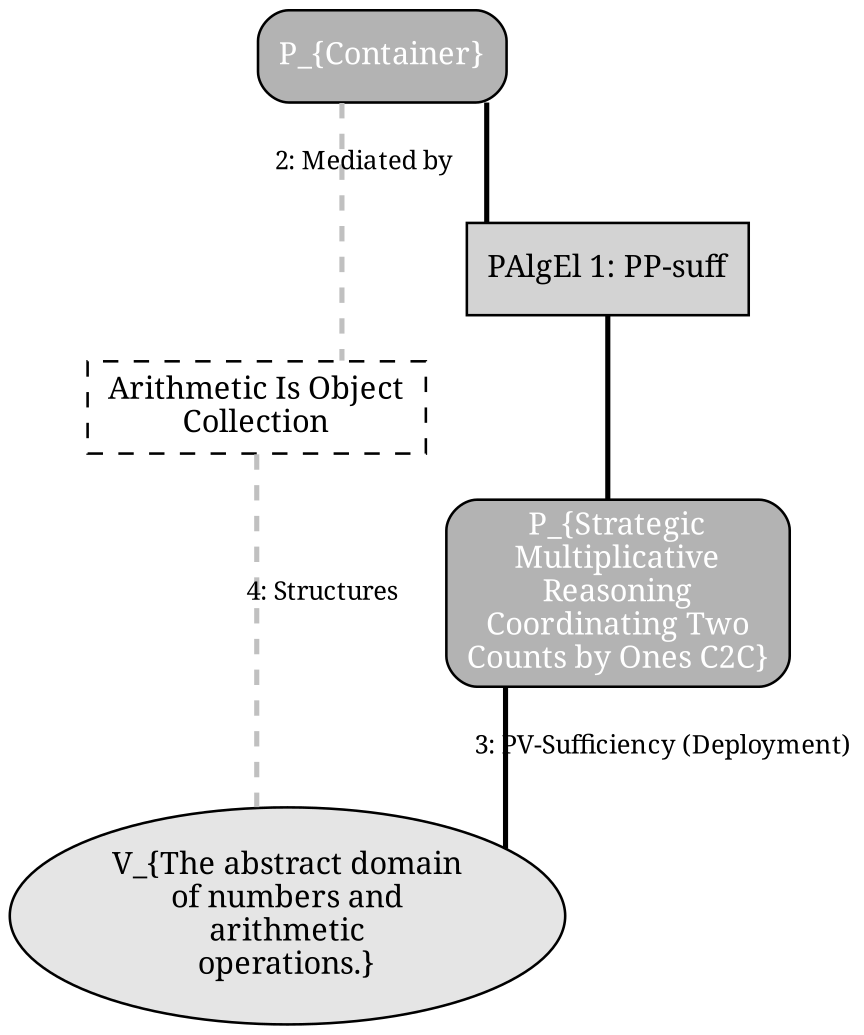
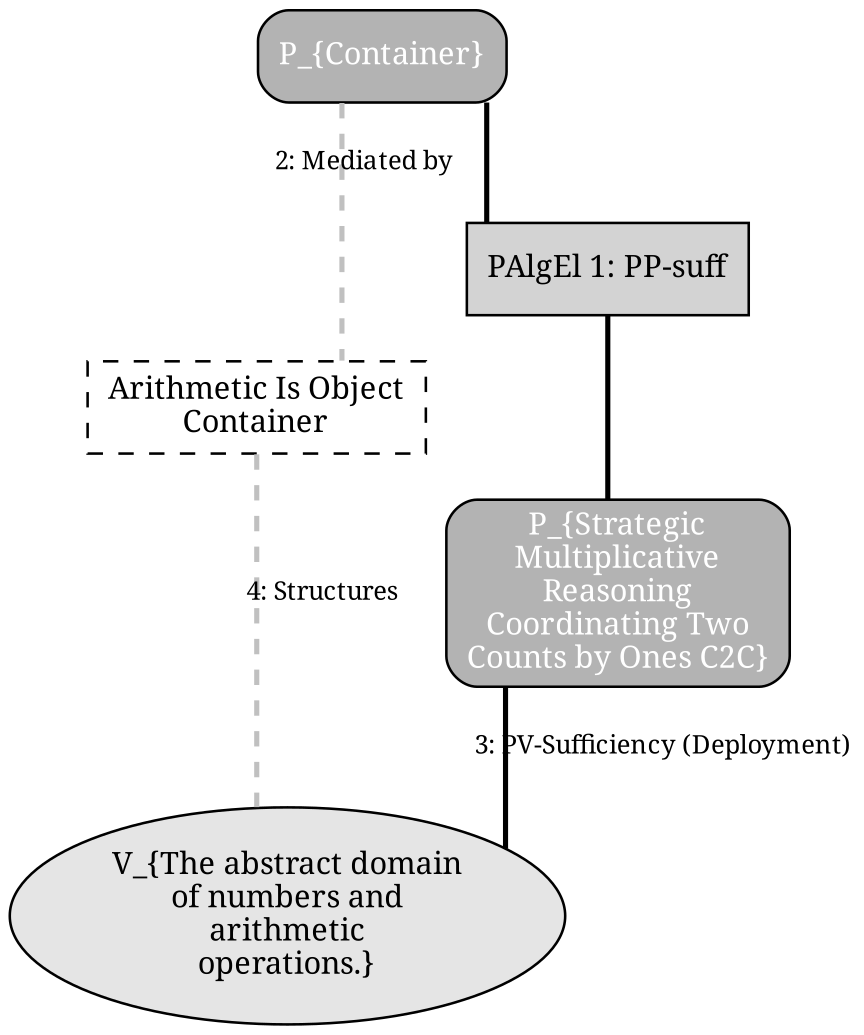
node "Arithmetic Is Object Collection": label "Arithmetic Is Object Collection" -> "Arithmetic Is Object Container"
